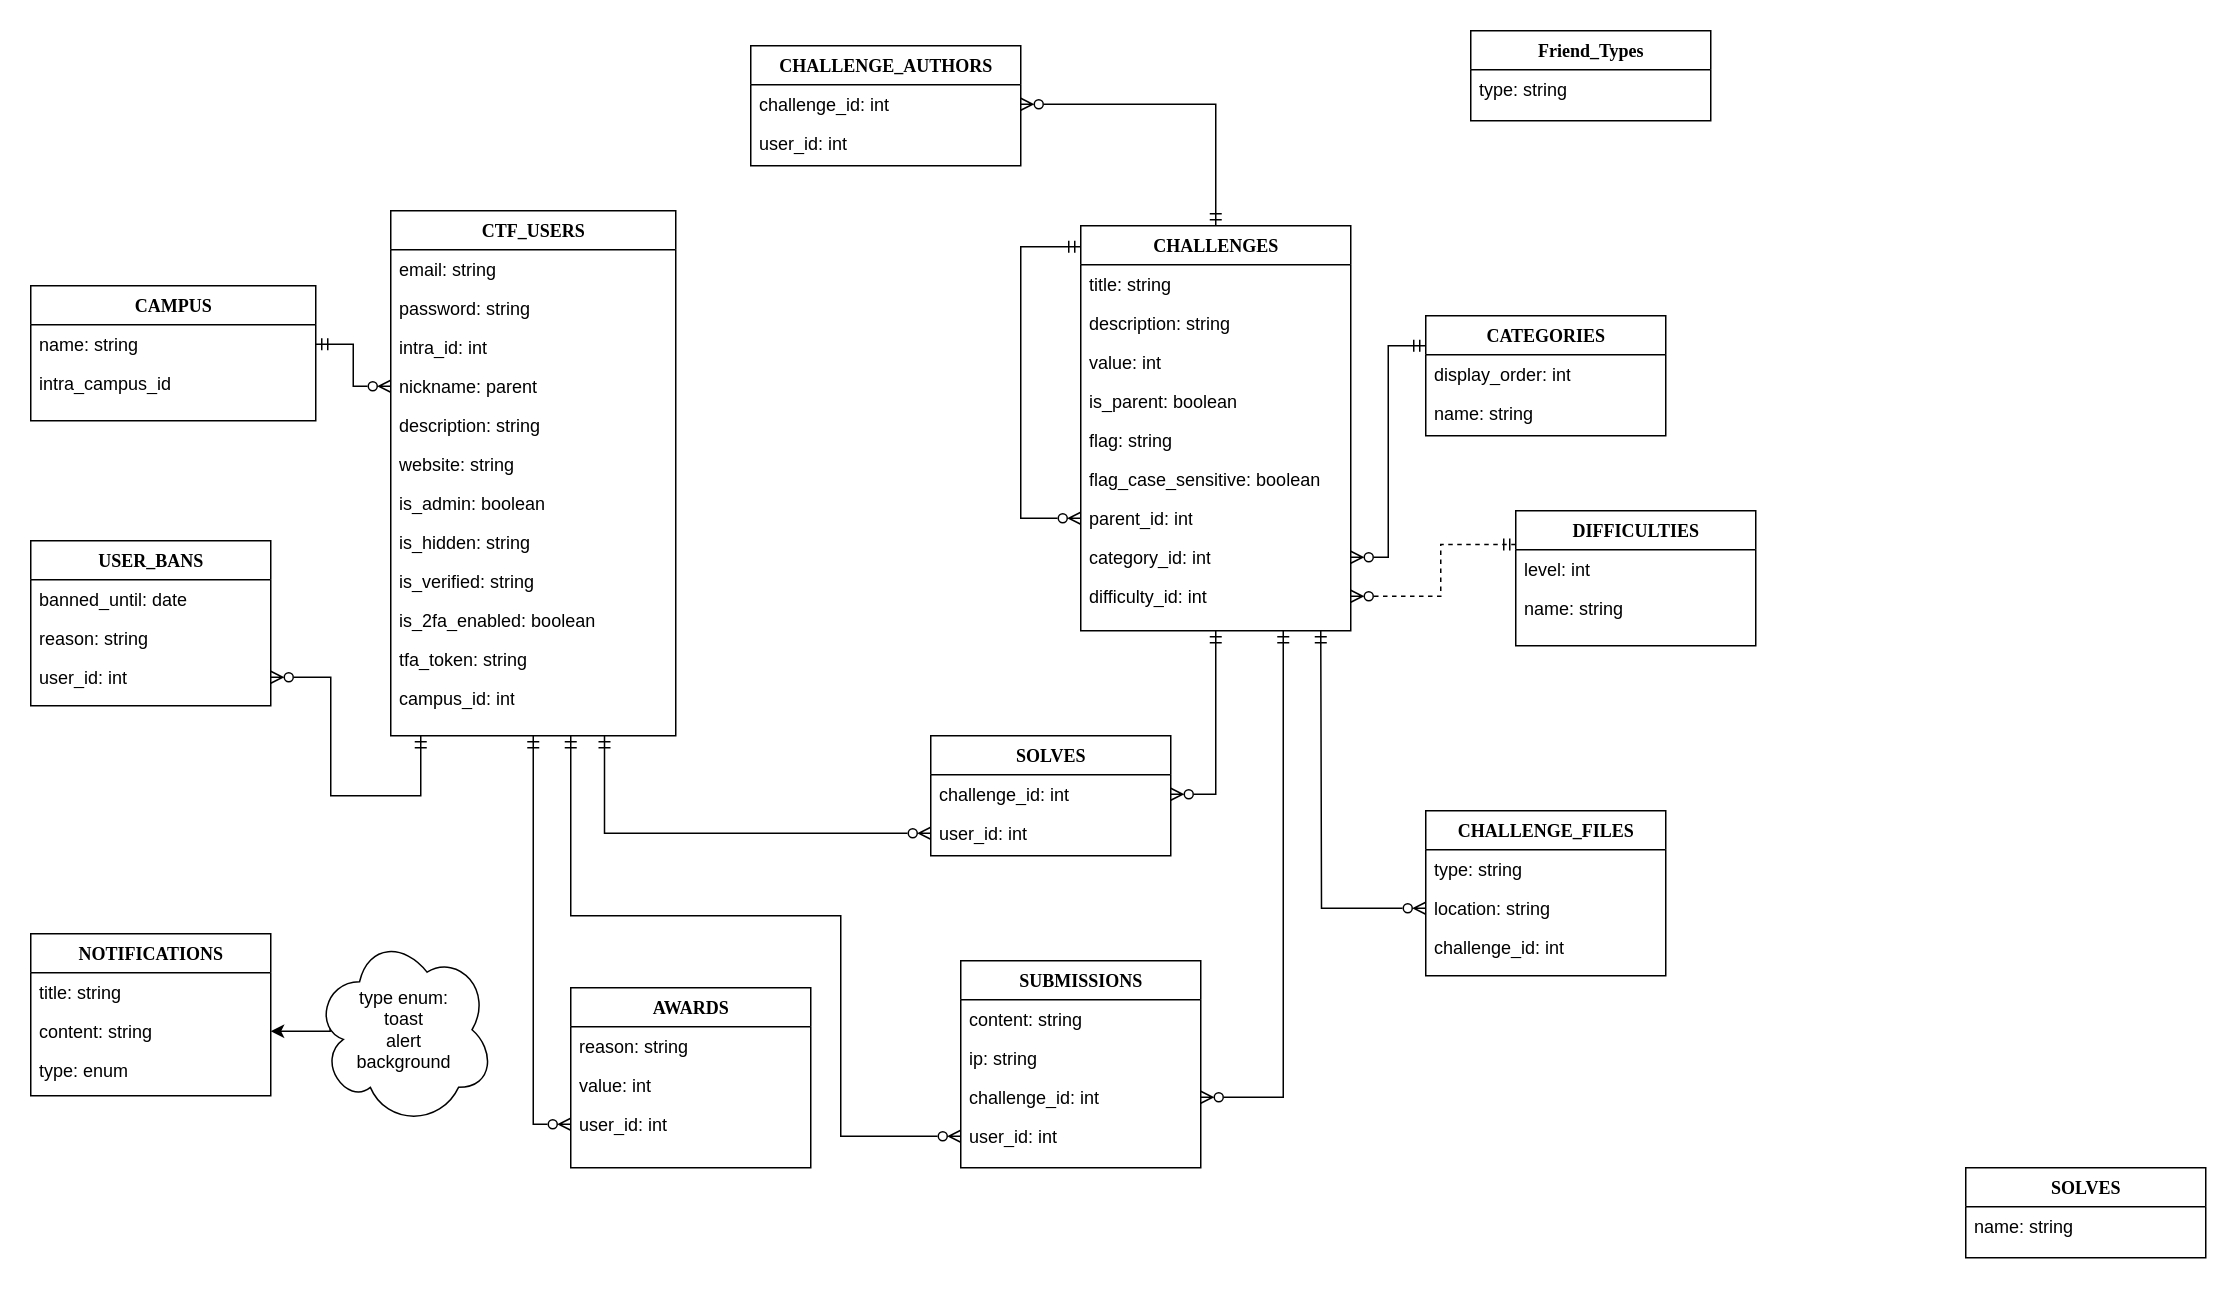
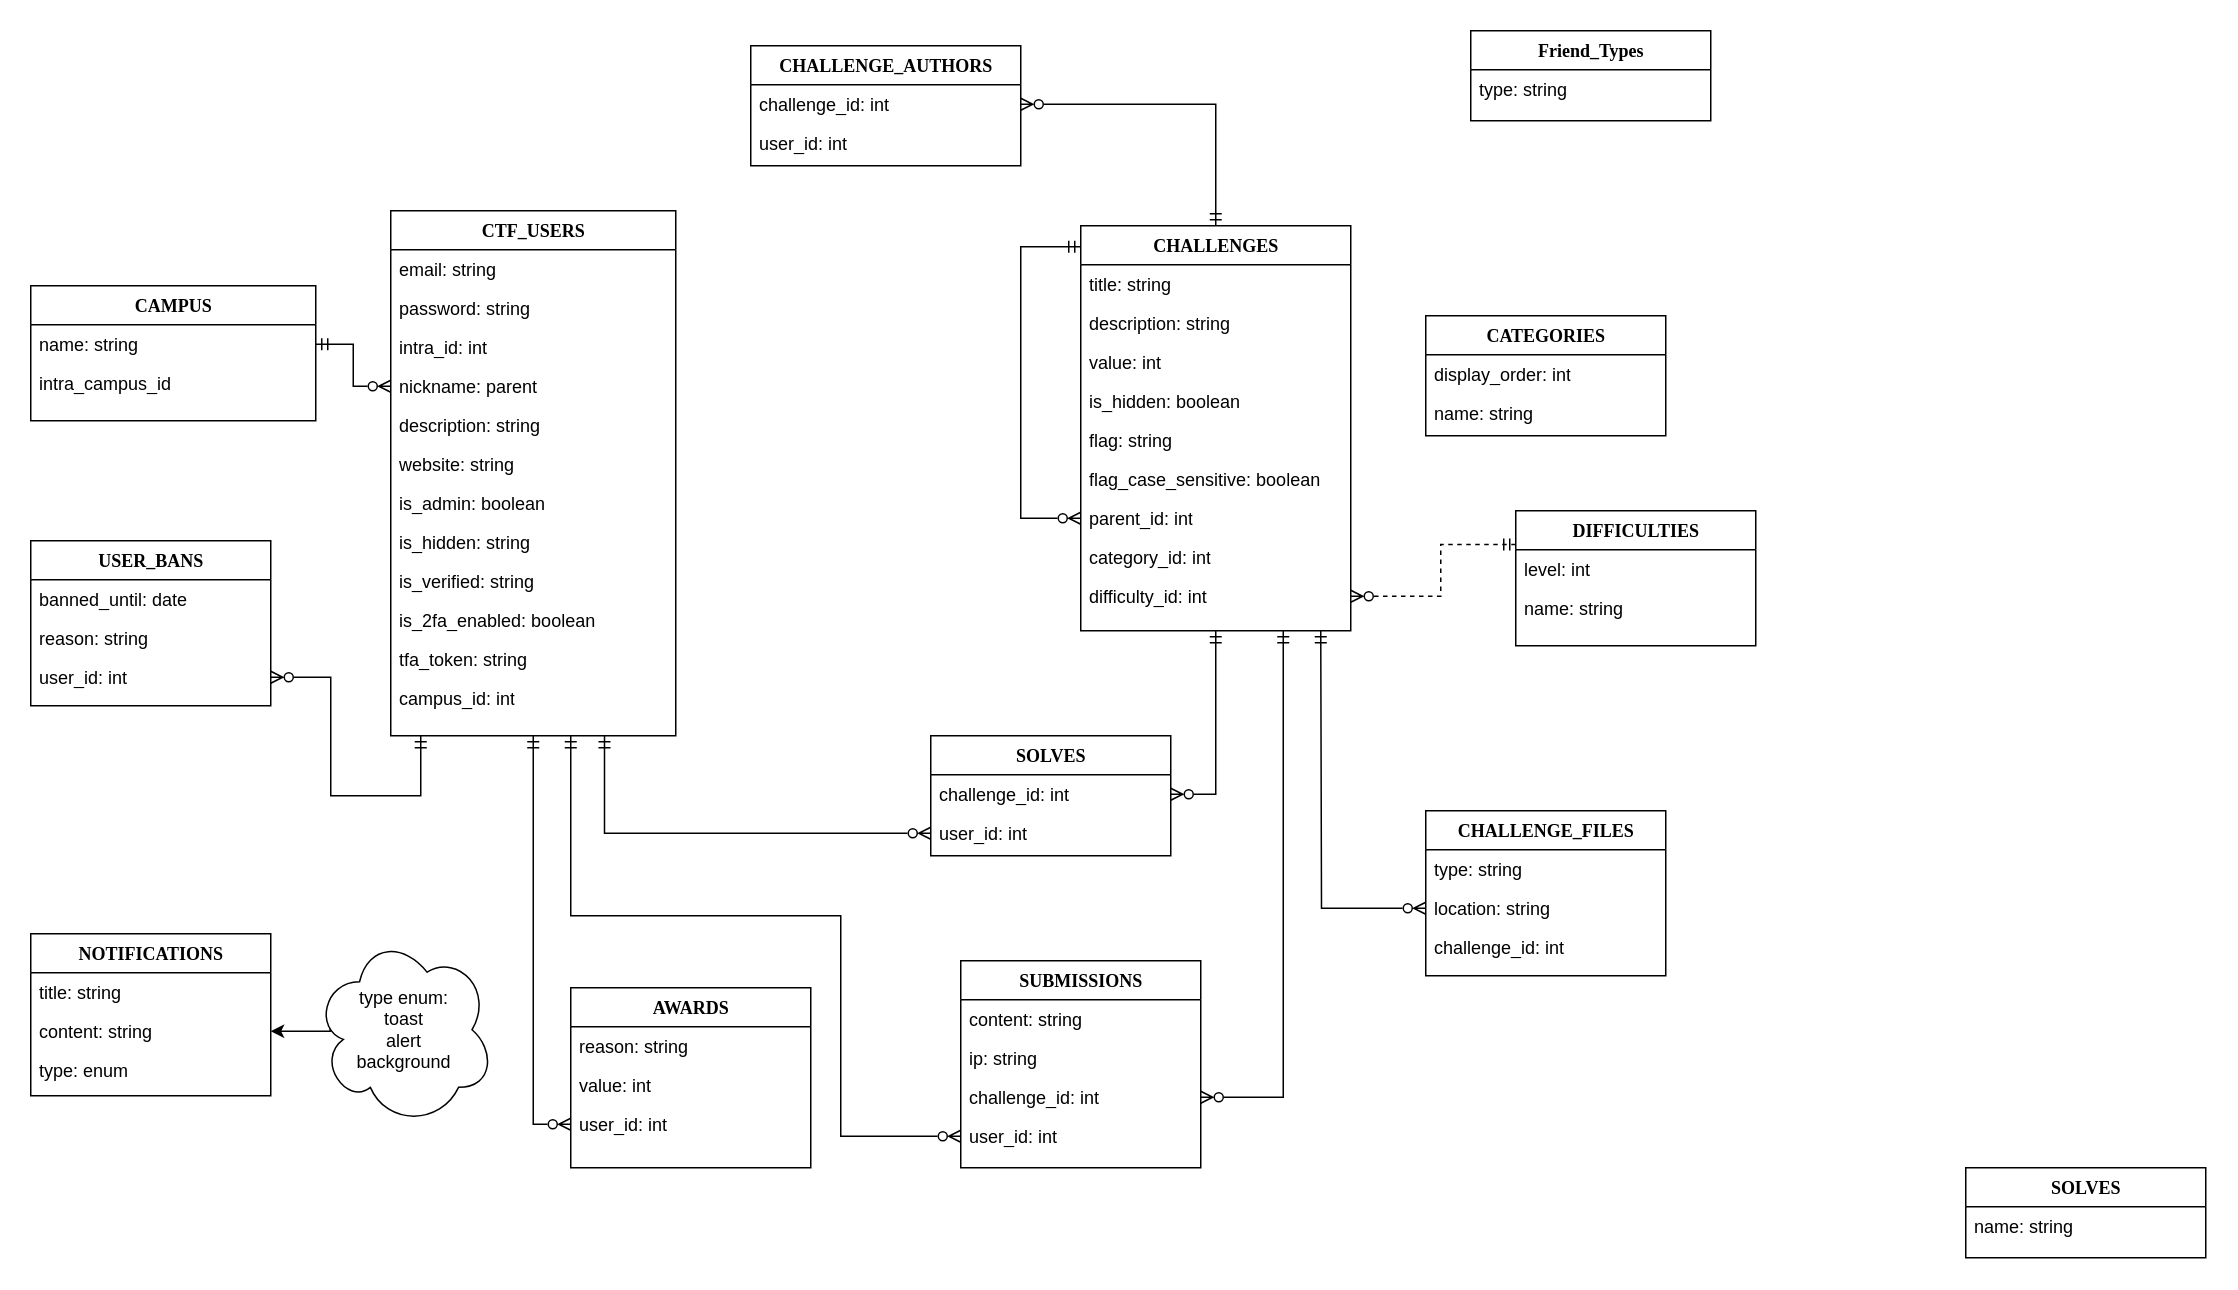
node "is_parent: boolean": label "is_parent: boolean" -> "is_hidden: boolean"
edge "CATEGORIES" -- "category_id: int": removed
